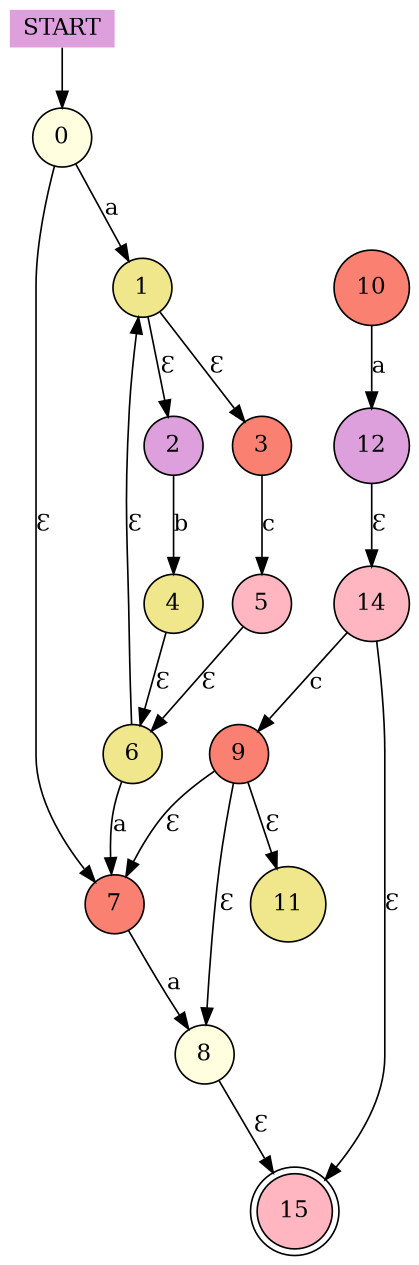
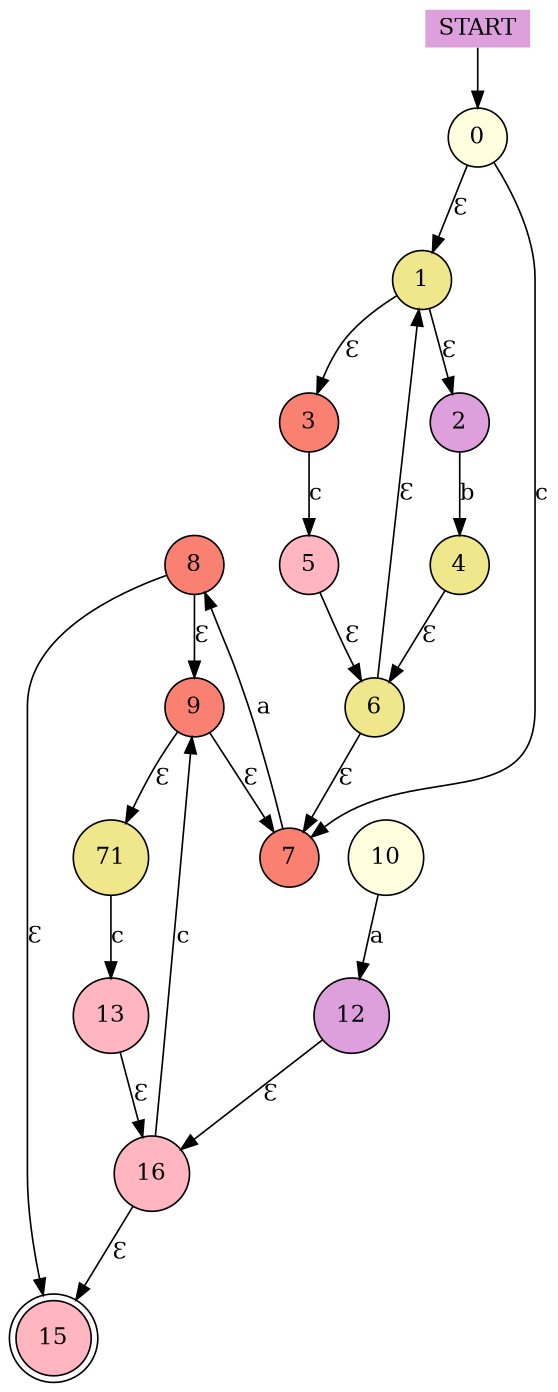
edge "0" -> "1": label "a" -> "Ɛ"
node "10": fillcolor salmon -> lightyellow
edge "0" -> "7": label "Ɛ" -> "c"
node "14": label "14" -> "16"
edge "6" -> "7": label "a" -> "Ɛ"
edge "9" -> "8": reversed
node "11": label "11" -> "71"
node "13": added
node "8": fillcolor lightyellow -> salmon
